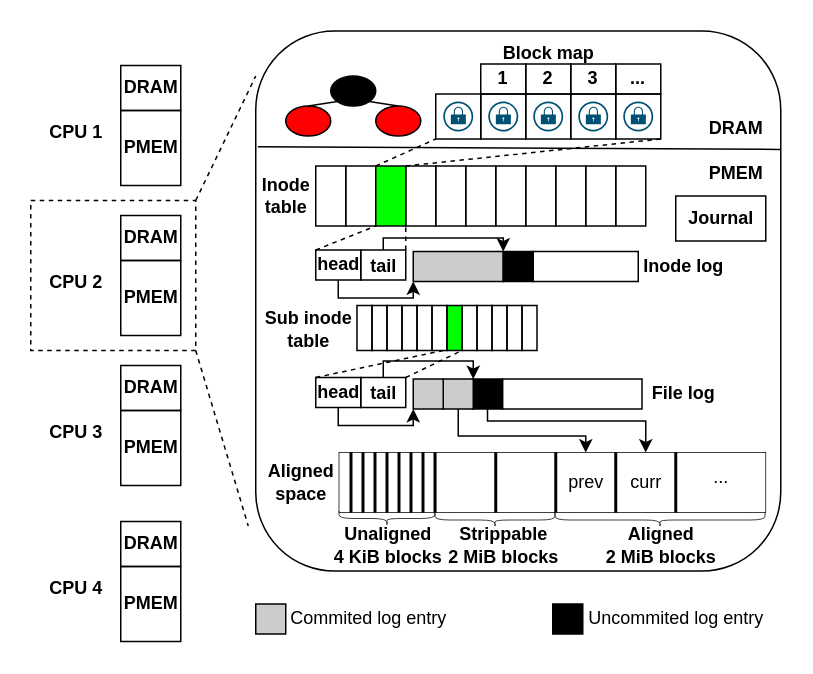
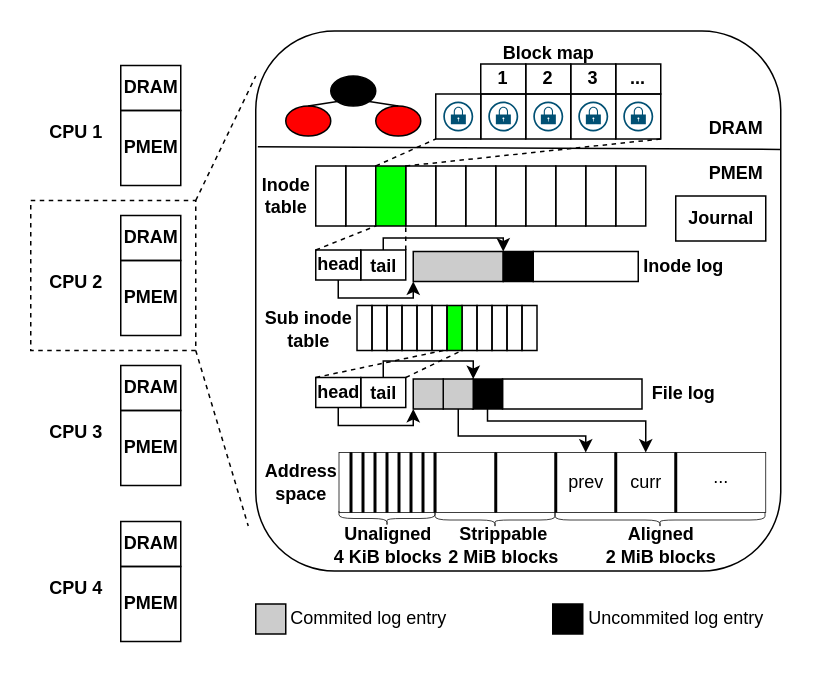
node "Aligned space": label "Aligned space" -> "Address space"
